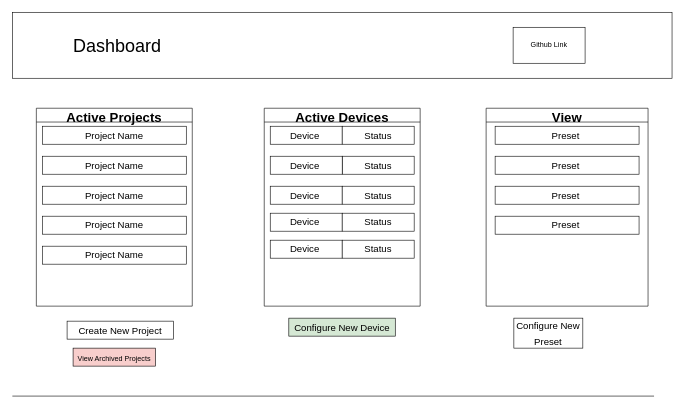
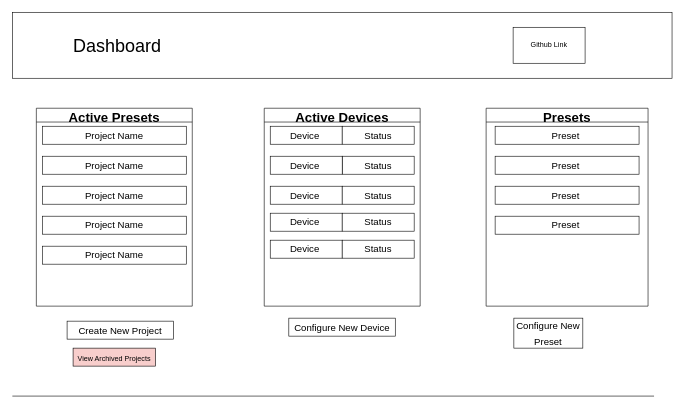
node "Active Projects": label "Active Projects" -> "Active Presets"
node "View": label "View" -> "Presets"
node "Configure New Device": fillcolor #d5e8d4 -> #ffffff
